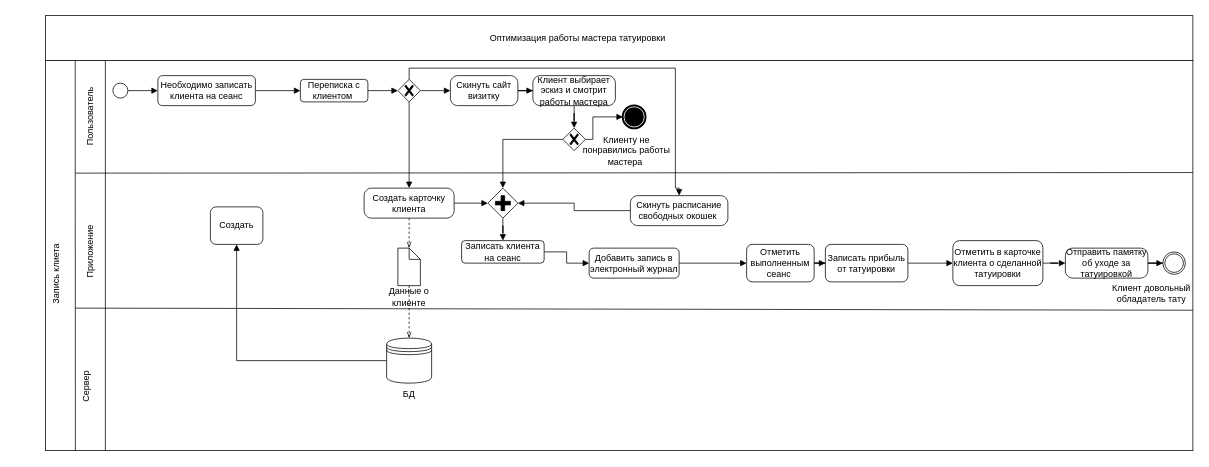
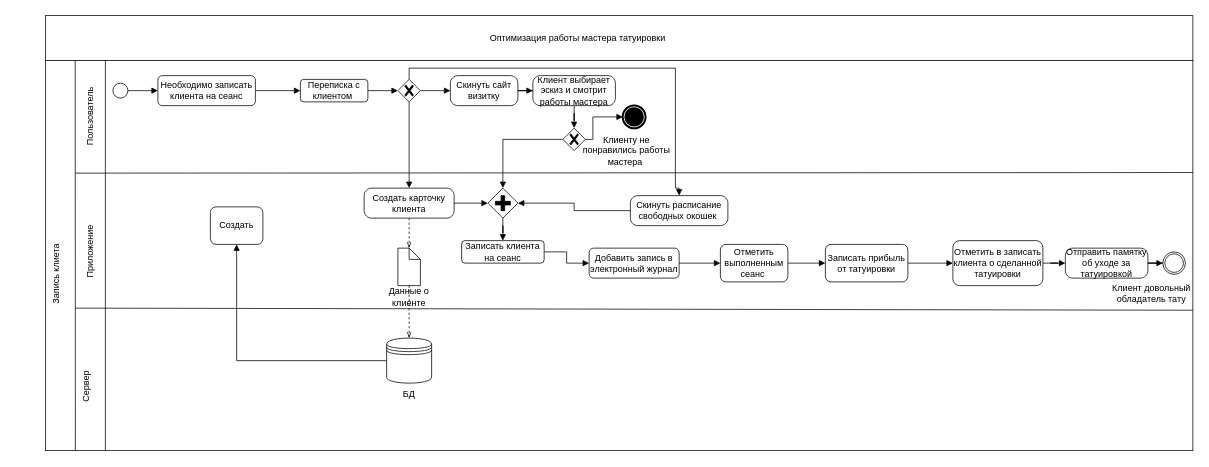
node "Отметить выполненным сеанс": moved (780, 263) -> (754, 263)
node "Отметить в карточке клиента о сделанной татуировки": label "Отметить в карточке клиента о сделанной татуировки" -> "Отметить в записать клиента о сделанной татуировки"
